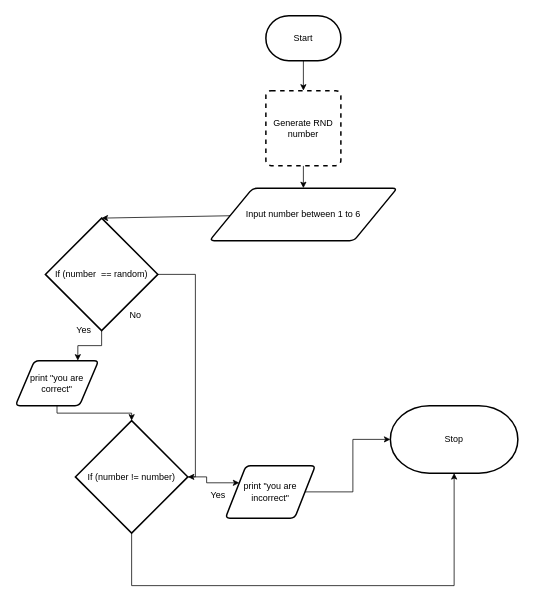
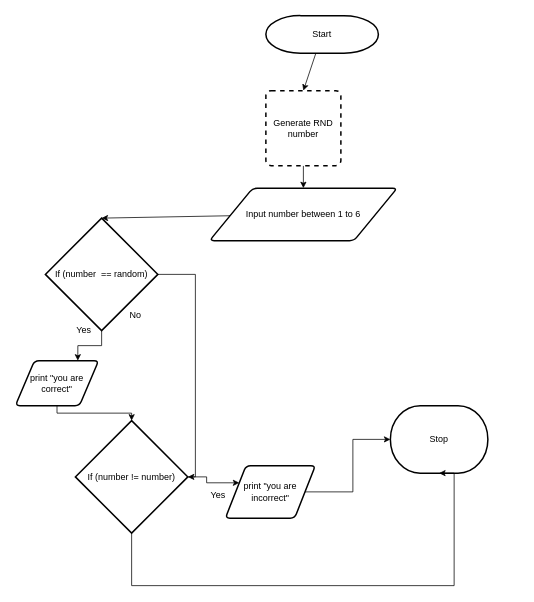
node "Start": size 75x45 -> 113x38
node "Stop": size 128x68 -> 98x68
